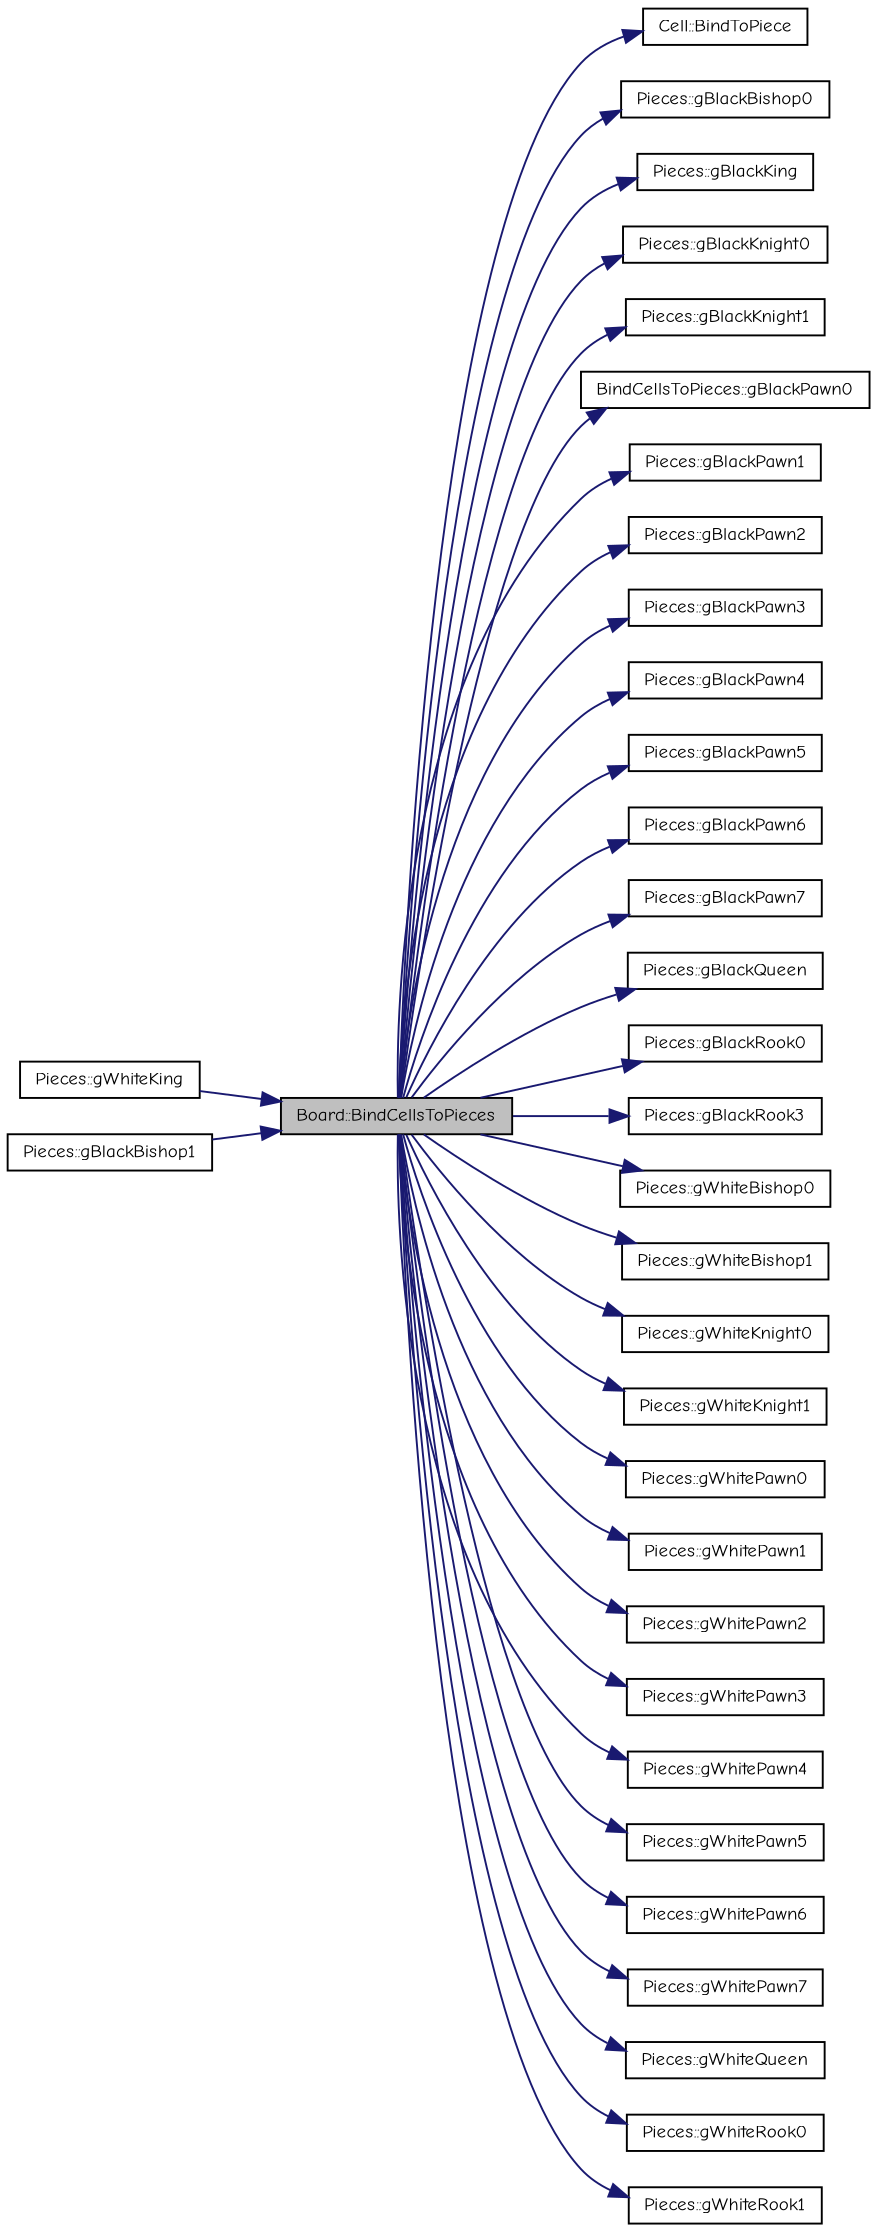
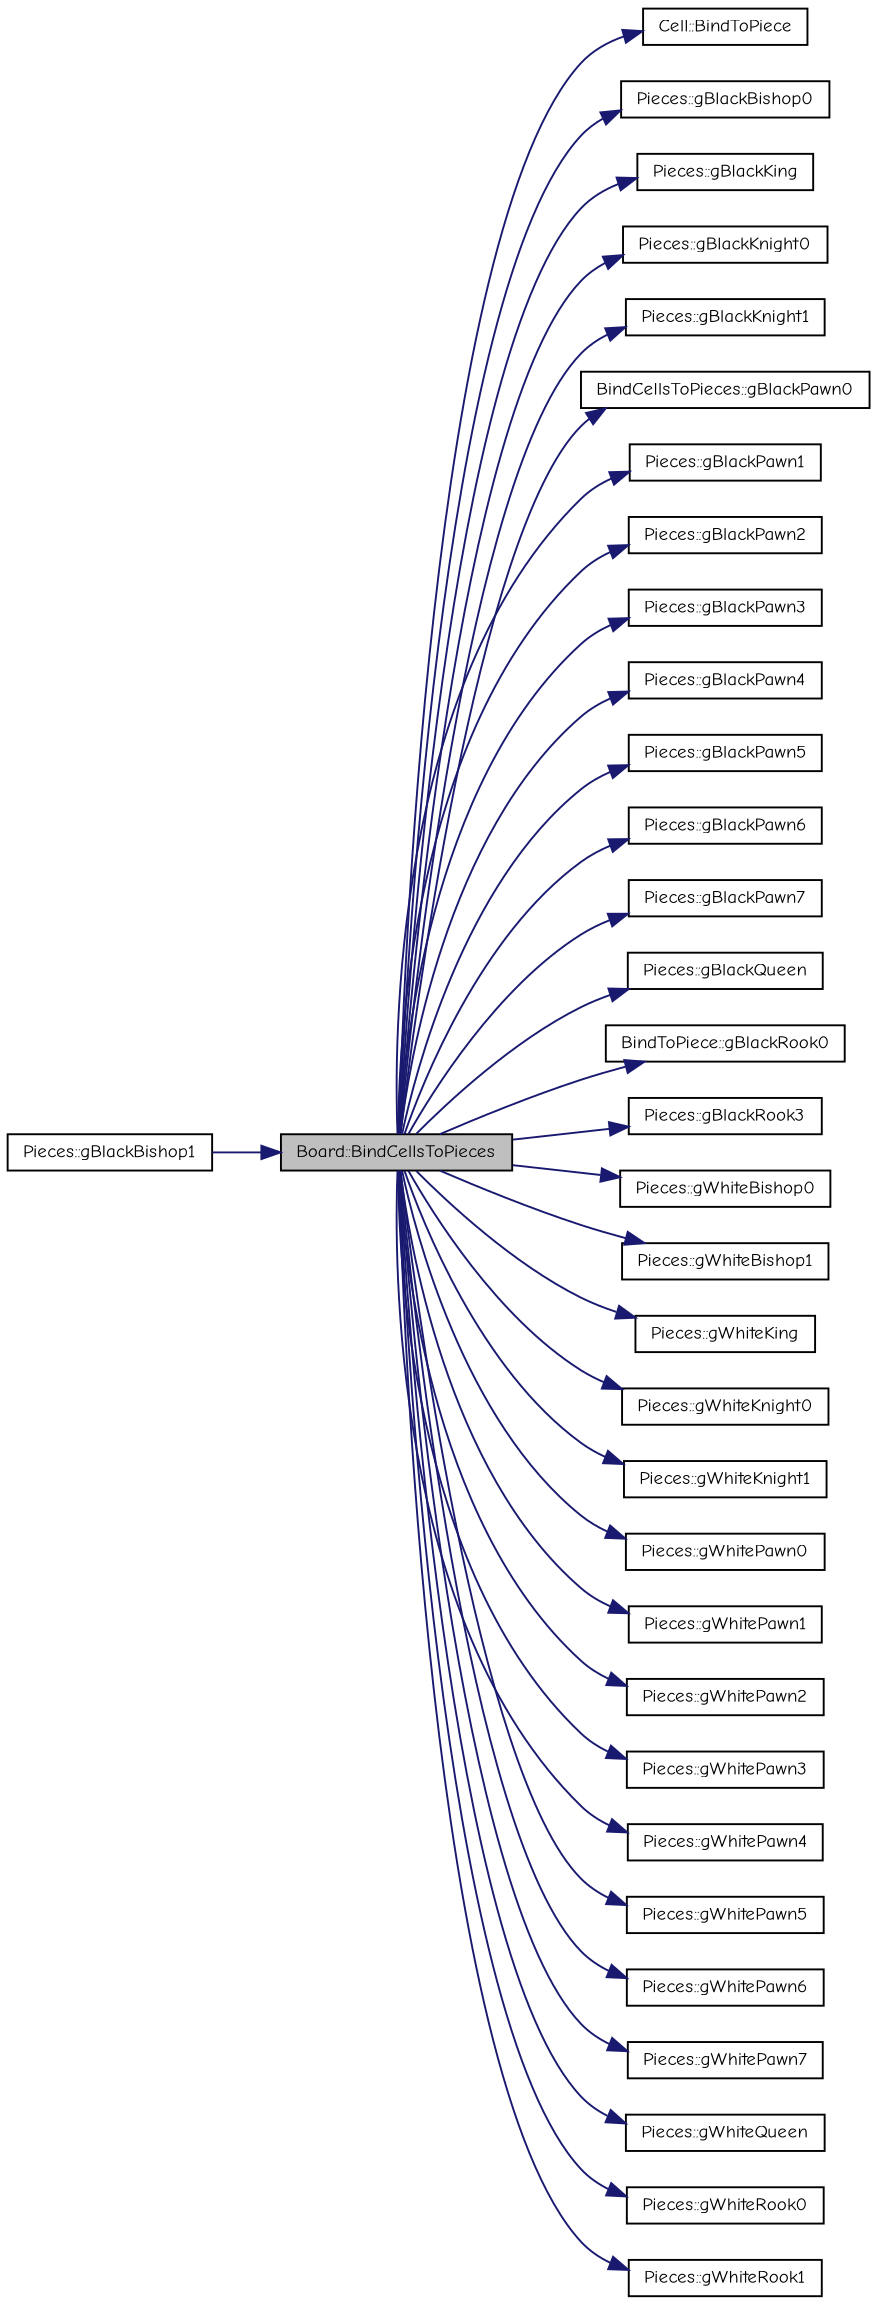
node "Pieces::gBlackRook0": label "Pieces::gBlackRook0" -> "BindToPiece::gBlackRook0"
edge "Pieces::gWhiteKing" -> "Board::BindCellsToPieces": reversed
